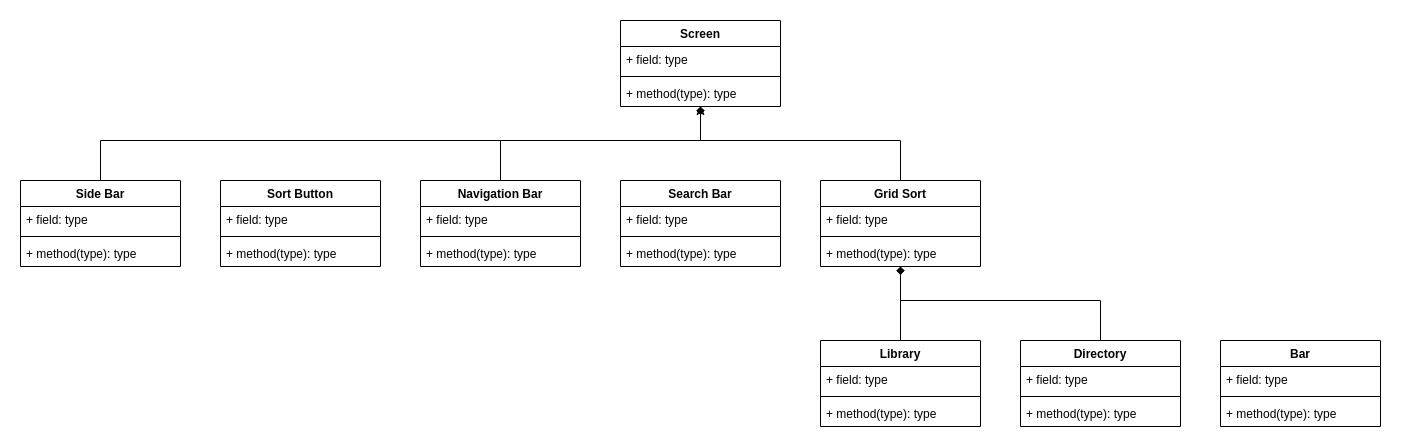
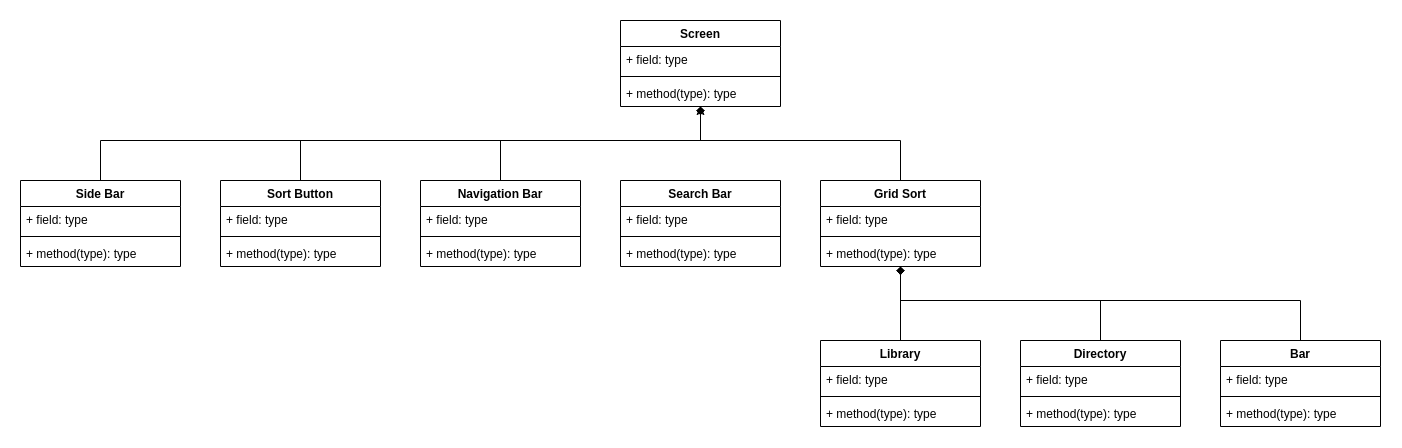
edge "Sort Button" -> "Screen": added
edge "Bar" -> "Grid Sort": added
